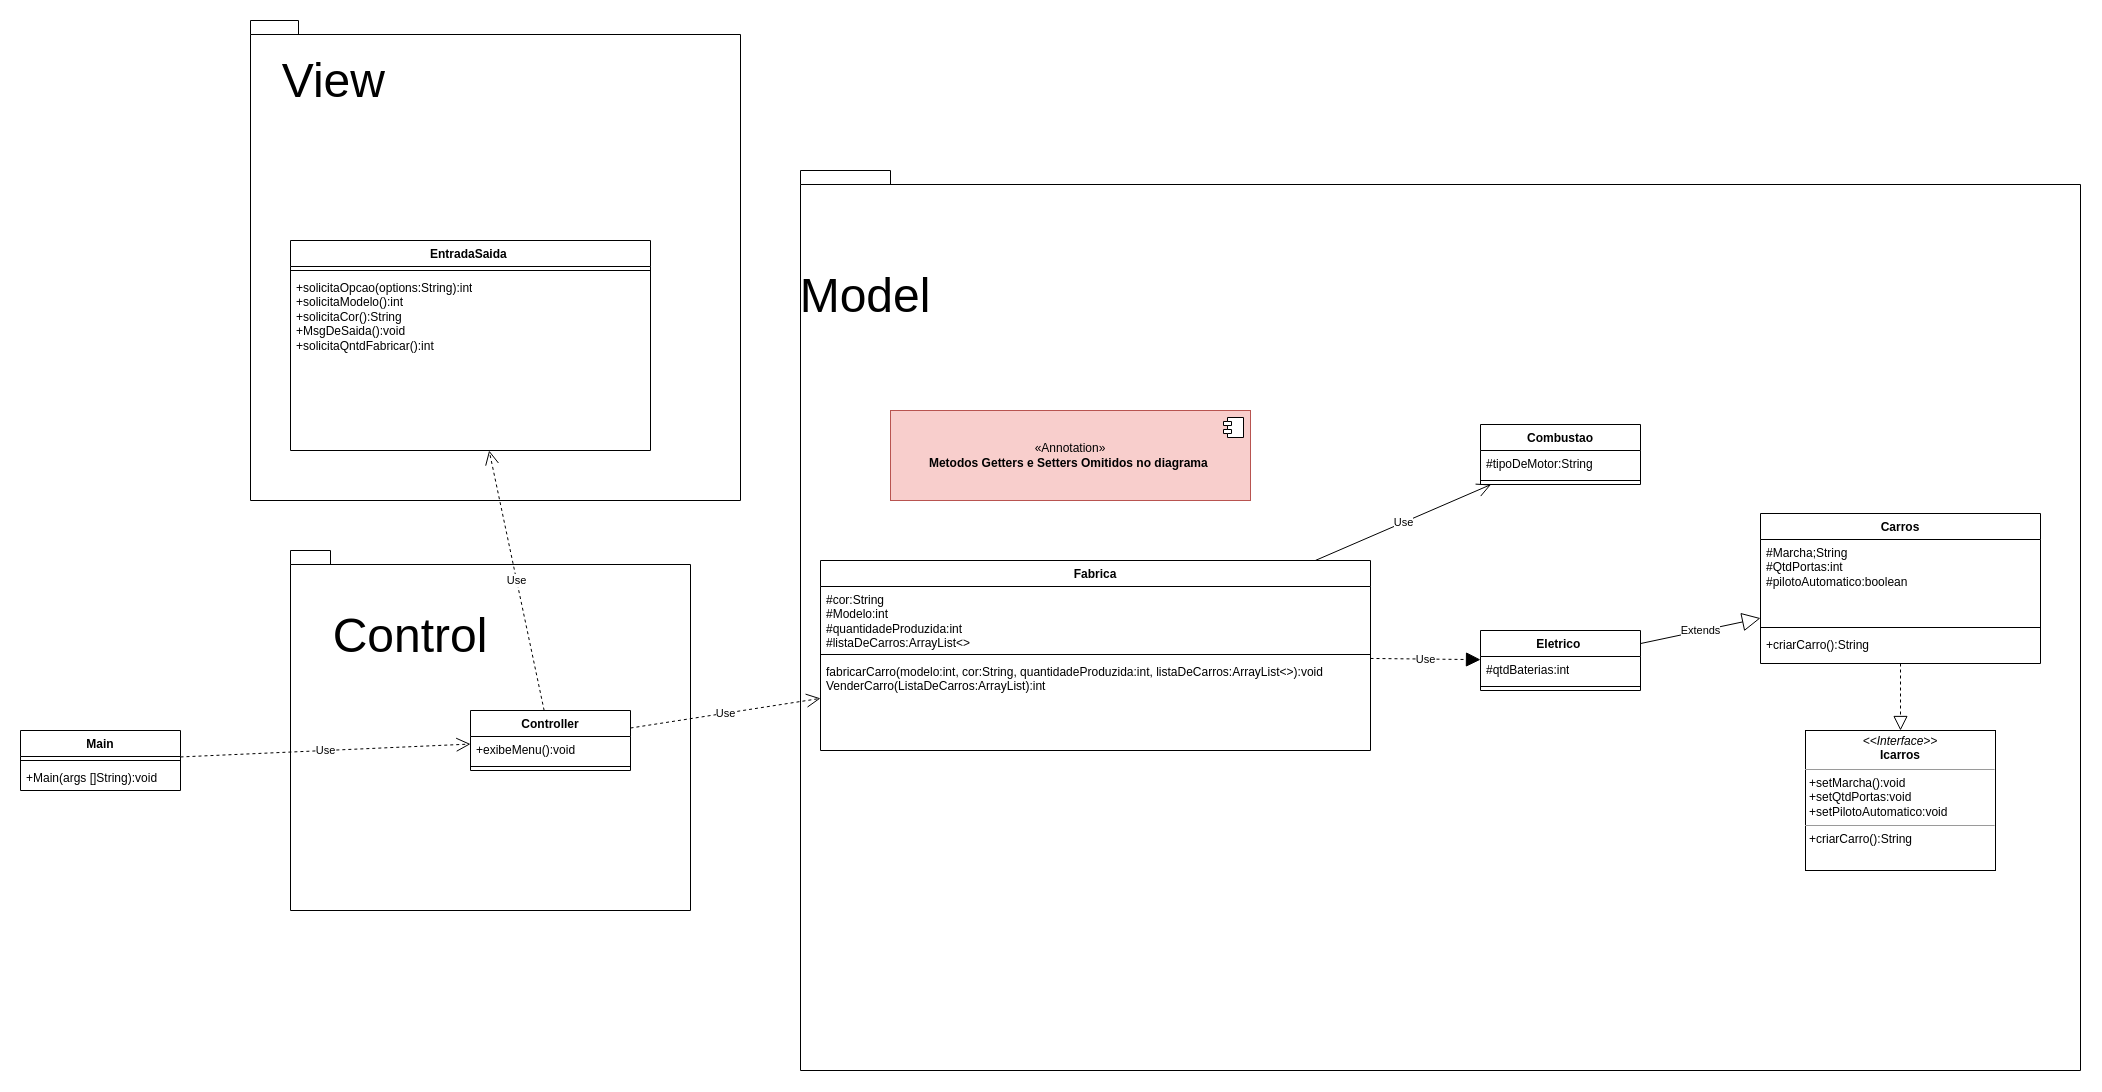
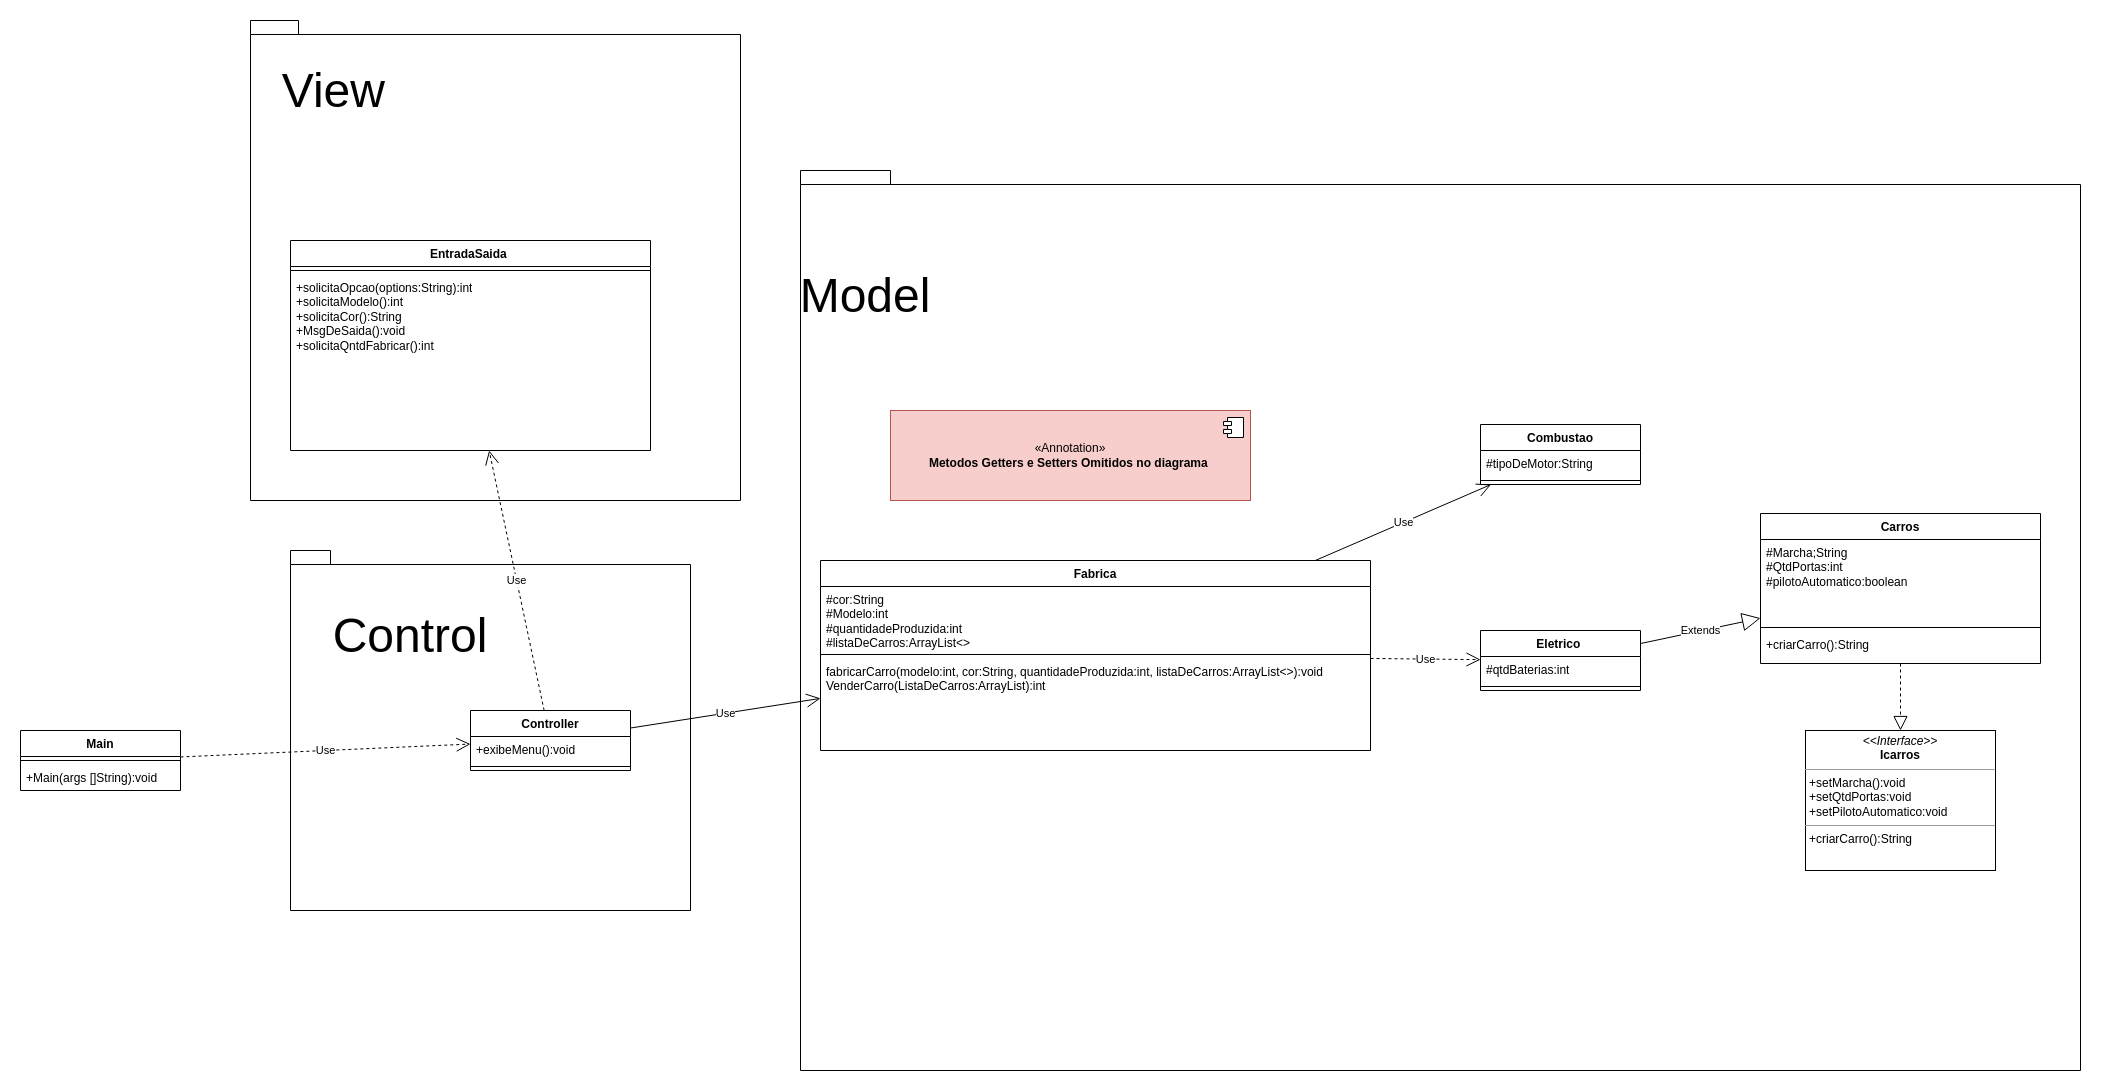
node "View": moved (341, 81) -> (341, 91)
edge "Fabrica" -> "Eletrico": arrowhead block -> open
edge "Controller" -> "Fabrica": style dashed -> solid
